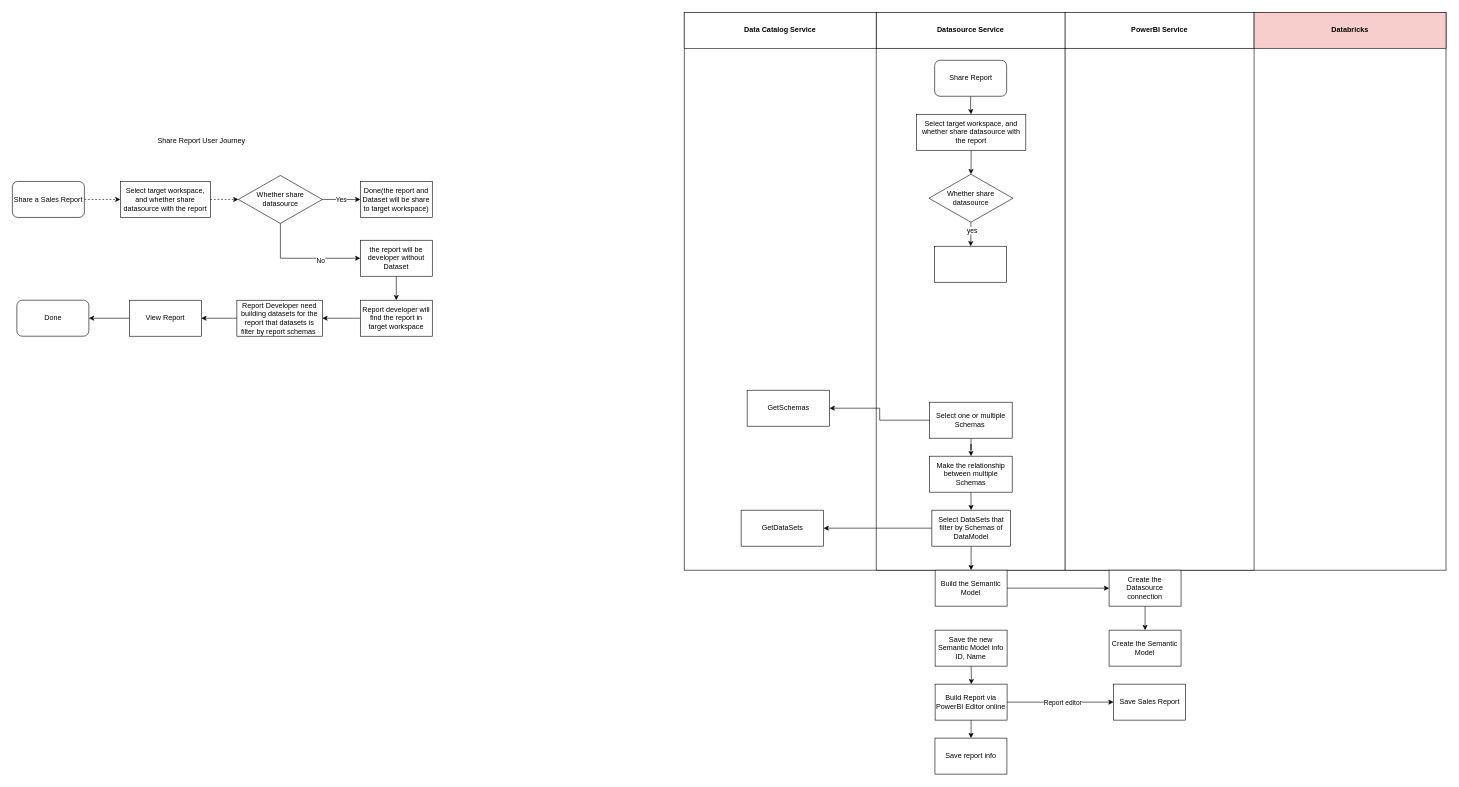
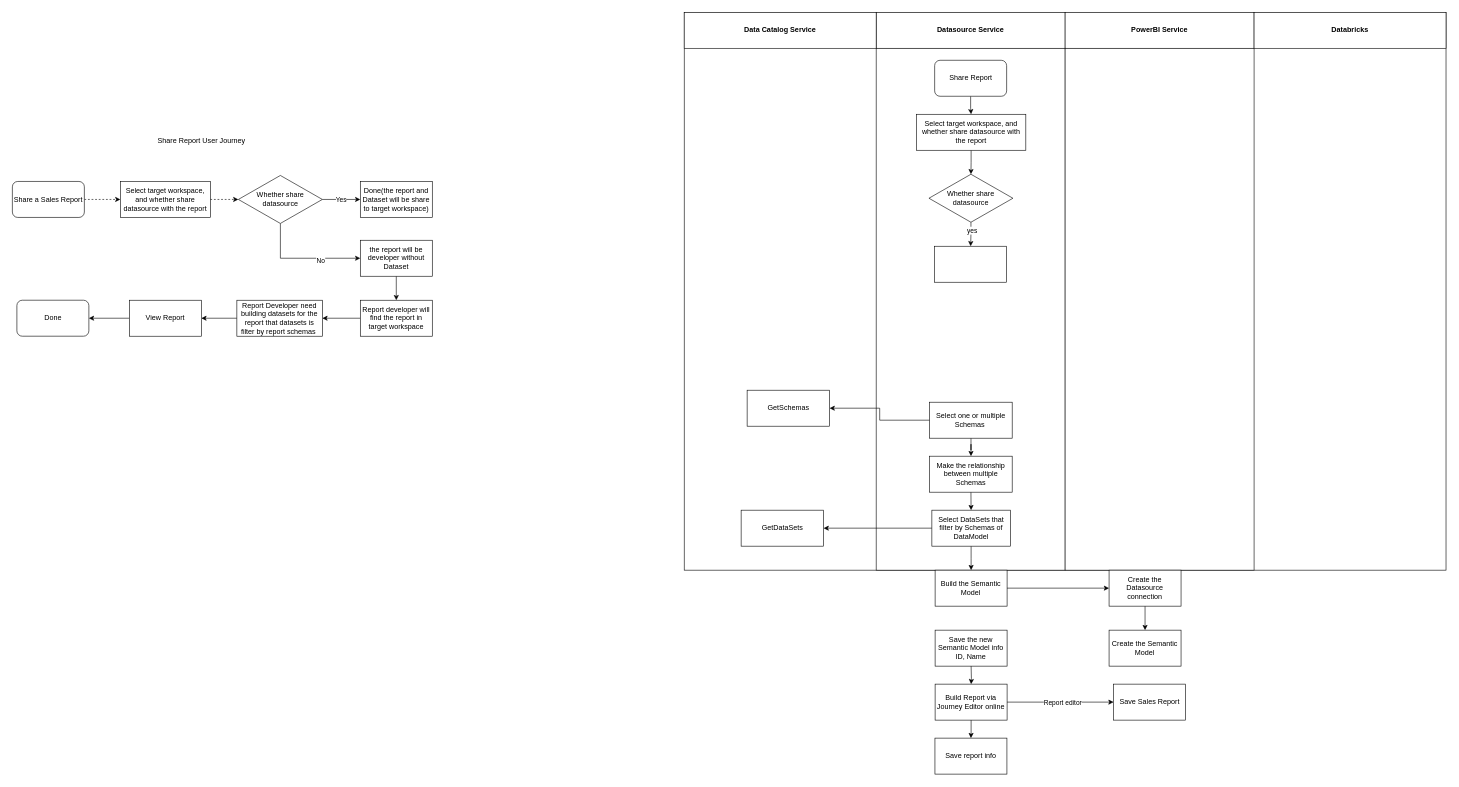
node "Databricks": fillcolor #f8cecc -> #ffffff
node "Build Report via PowerBI Editor online": label "Build Report via PowerBI Editor online" -> "Build Report via Journey Editor online"
